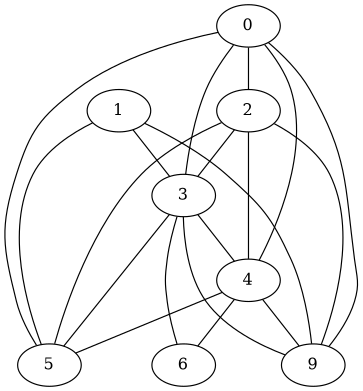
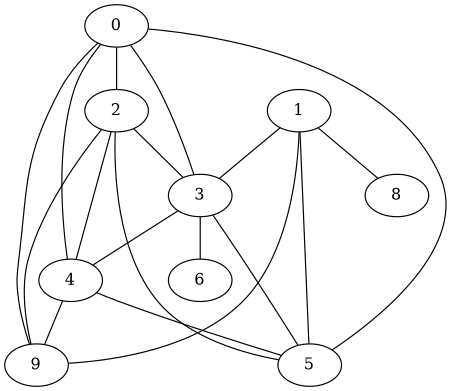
node "8": added
edge "3" -- "9": removed
edge "4" -- "6": removed
